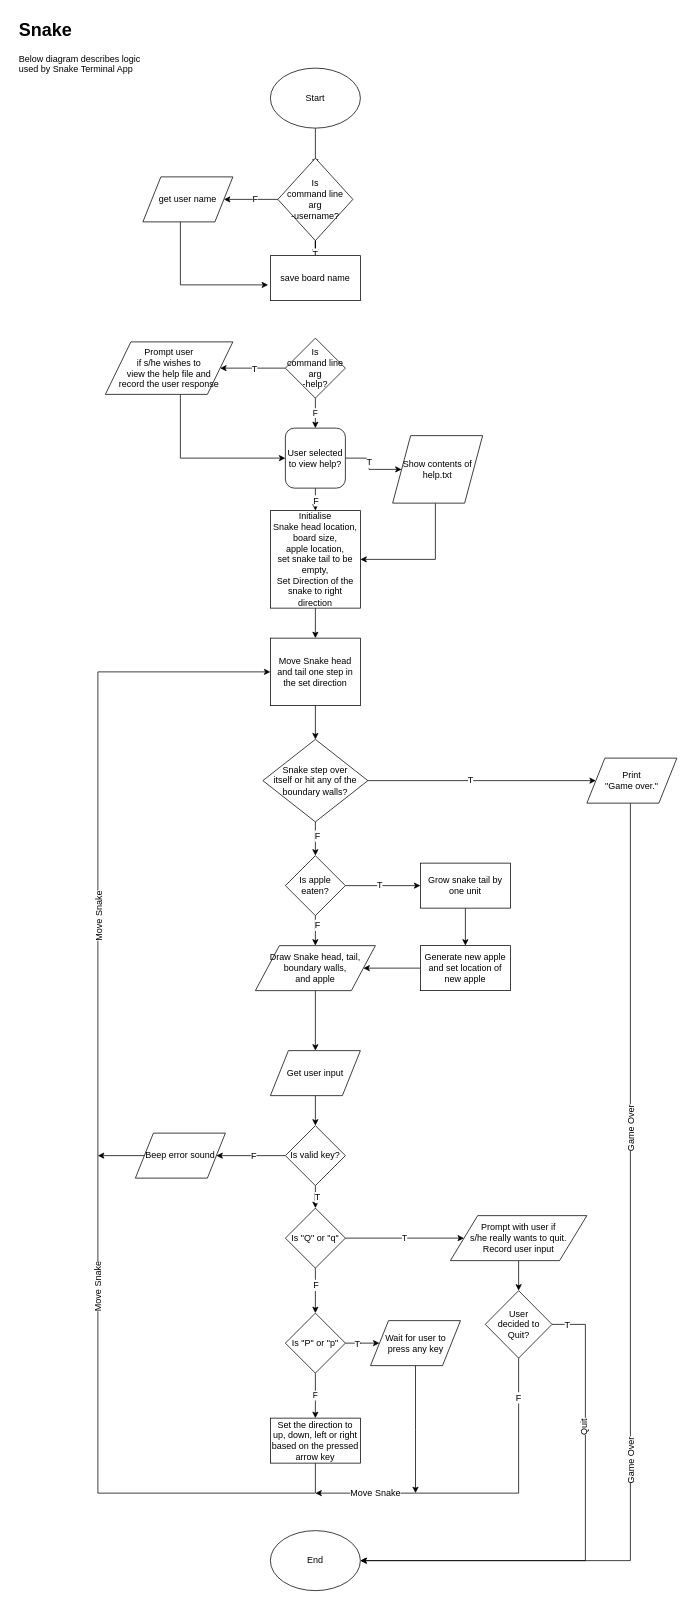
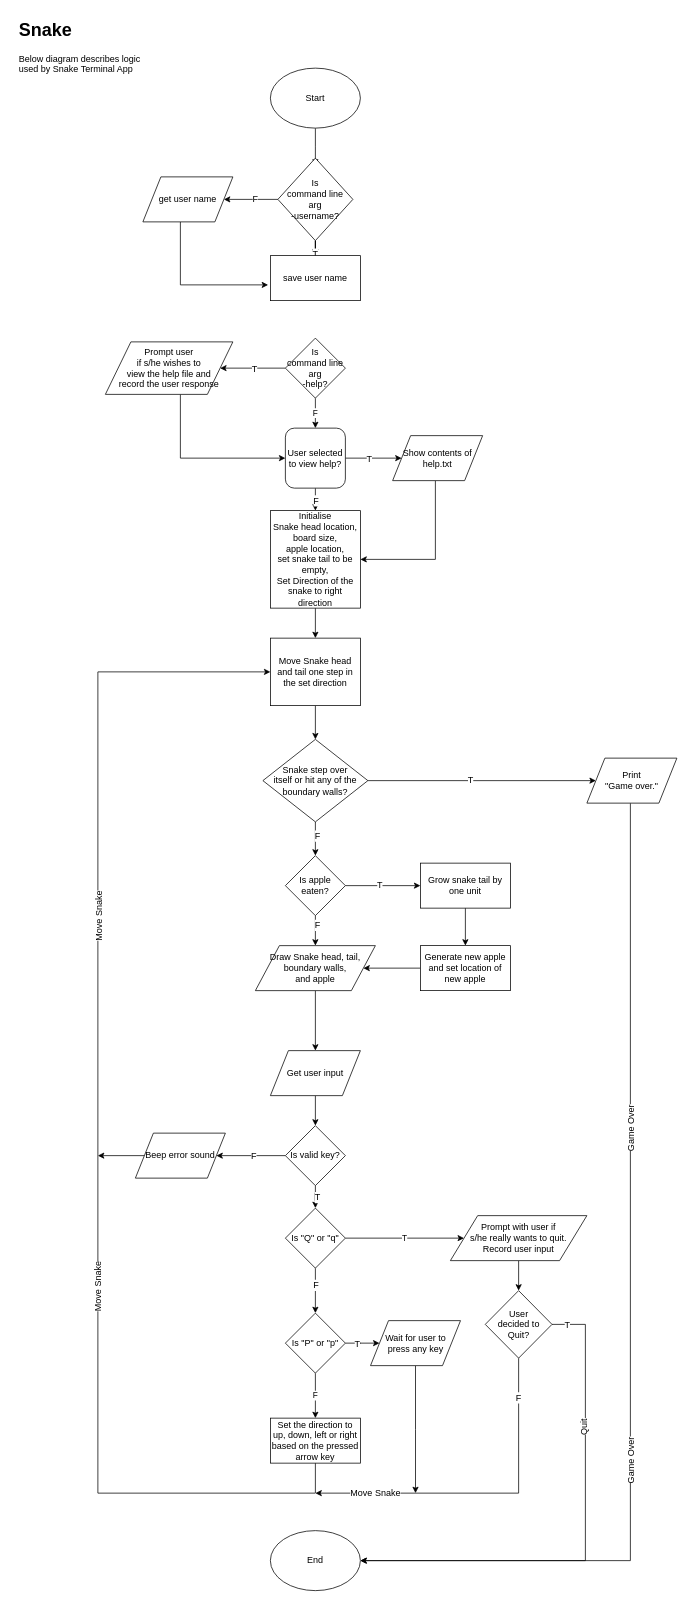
node "save board name": label "save board name" -> "save user name"
node "Show contents of help.txt": size 90x68 -> 90x45
